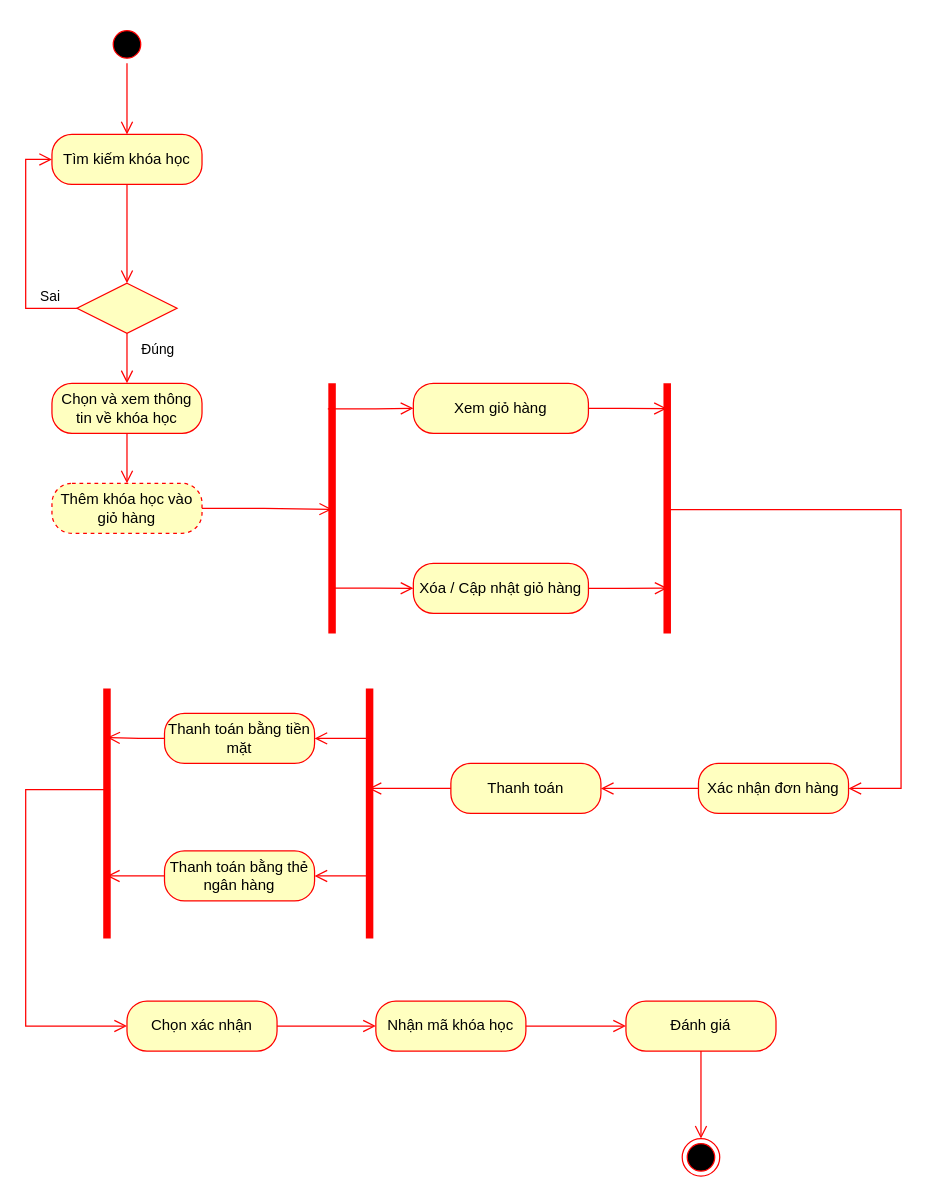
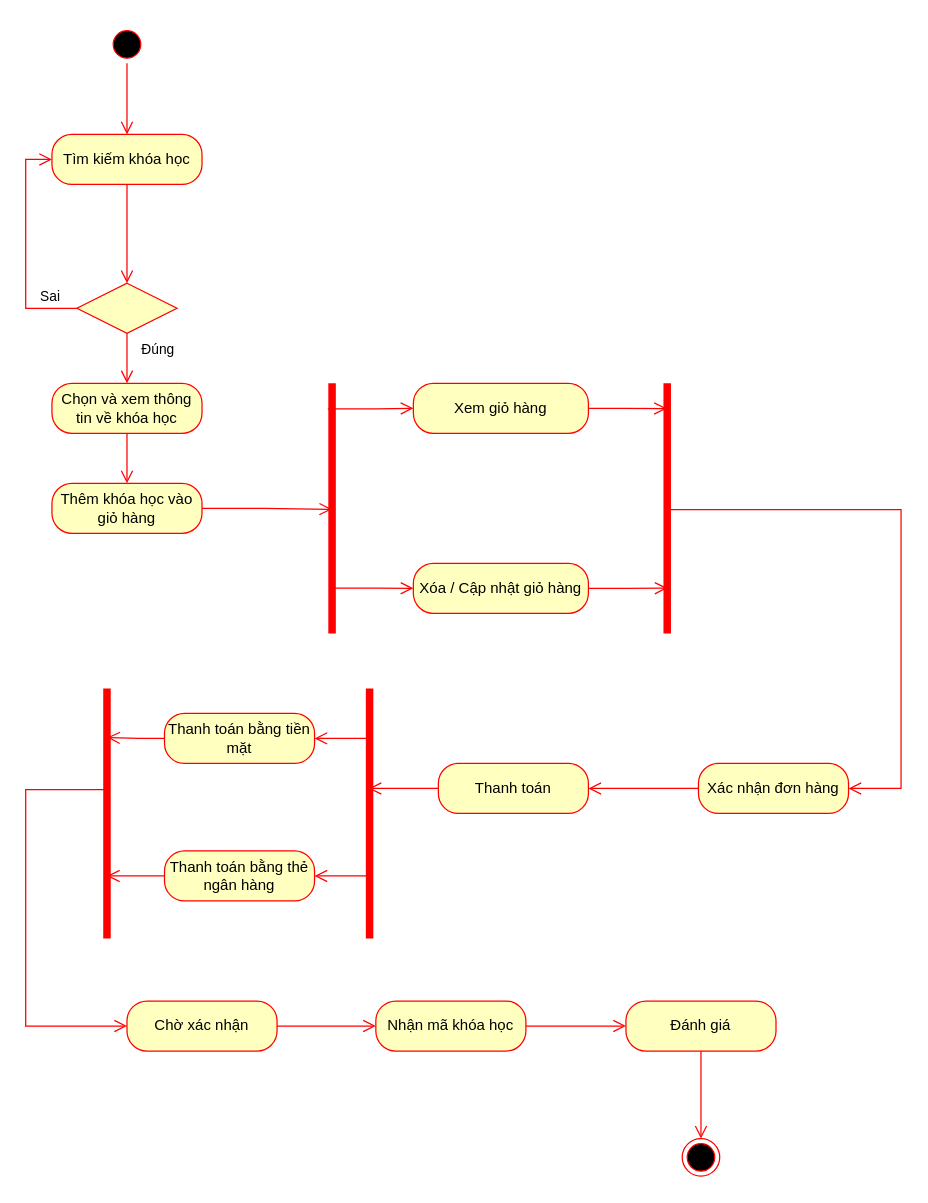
node "Thêm khóa học vào giỏ hàng": style dashed -> solid
node "Thanh toán": moved (526, 788) -> (513, 788)
node "Chọn xác nhận": label "Chọn xác nhận" -> "Chờ xác nhận"
